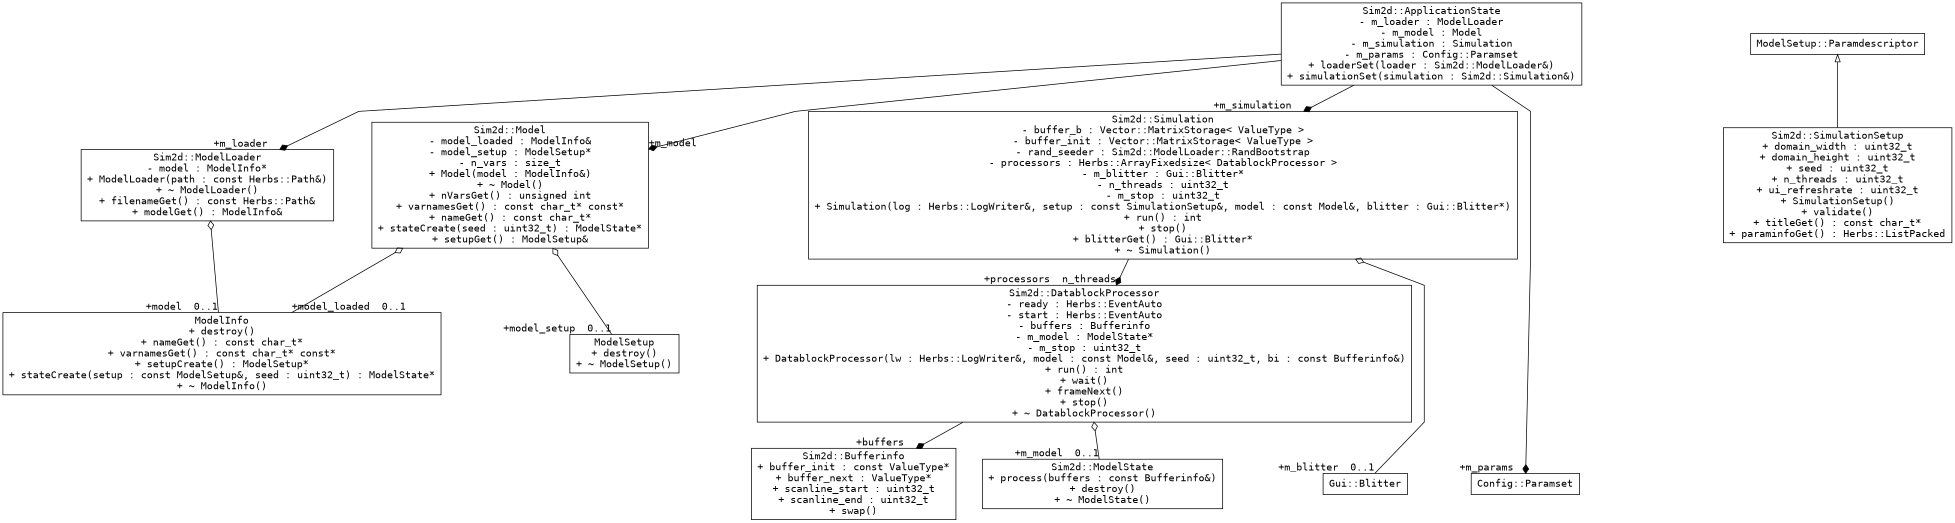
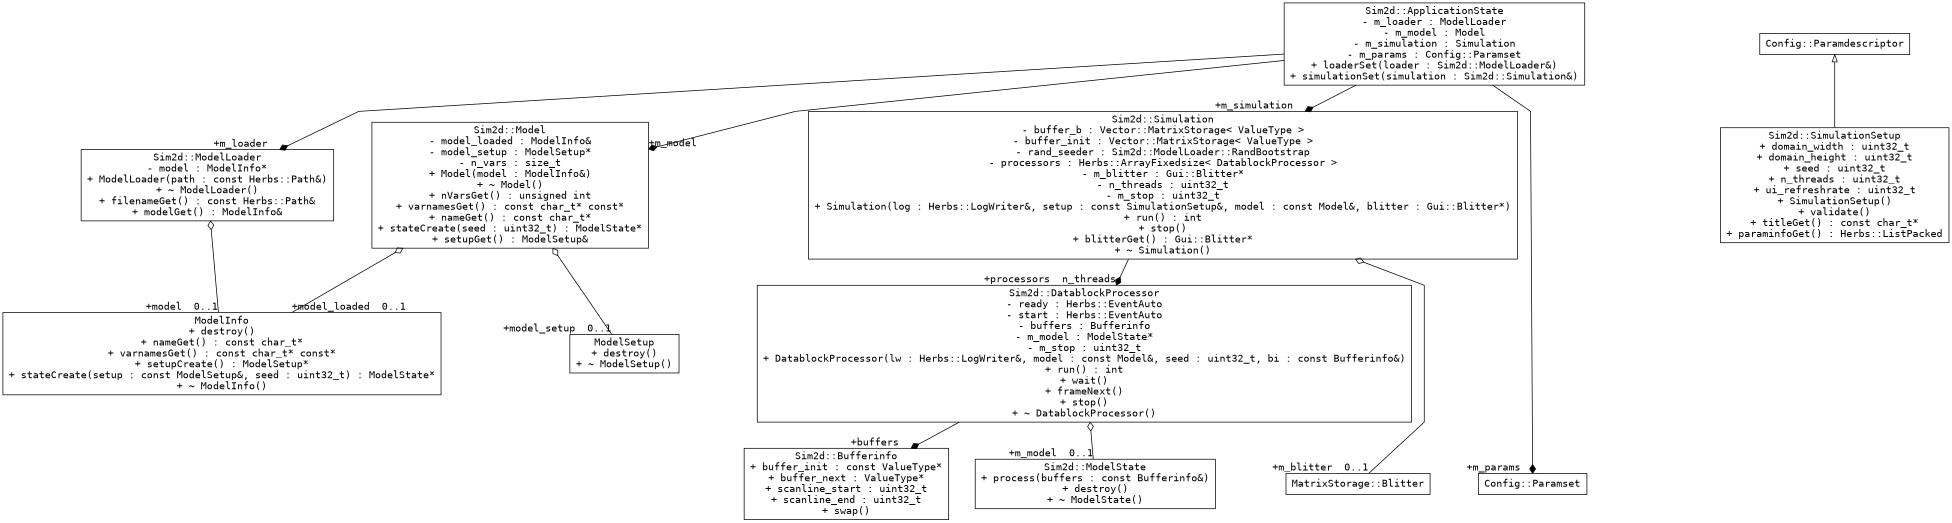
node "ModelSetup::Paramdescriptor": label "ModelSetup::Paramdescriptor" -> "Config::Paramdescriptor"
node "Gui::Blitter": label "Gui::Blitter" -> "MatrixStorage::Blitter"
